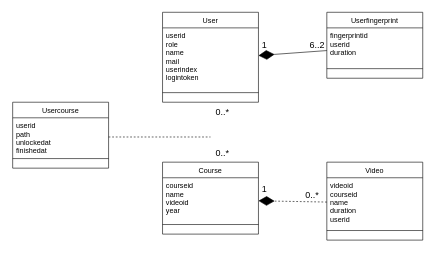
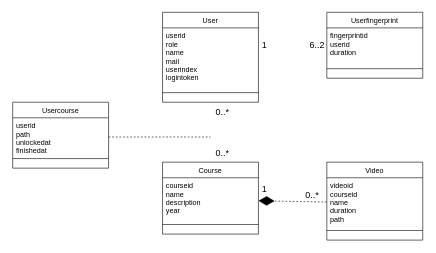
edge "fingerprintid userid duration" -> "userid role name mail userindex logintoken": removed
node "courseid name videoid year": label "courseid name videoid year" -> "courseid name description year"
node "videoid courseid name duration userid": label "videoid courseid name duration userid" -> "videoid courseid name duration path"
